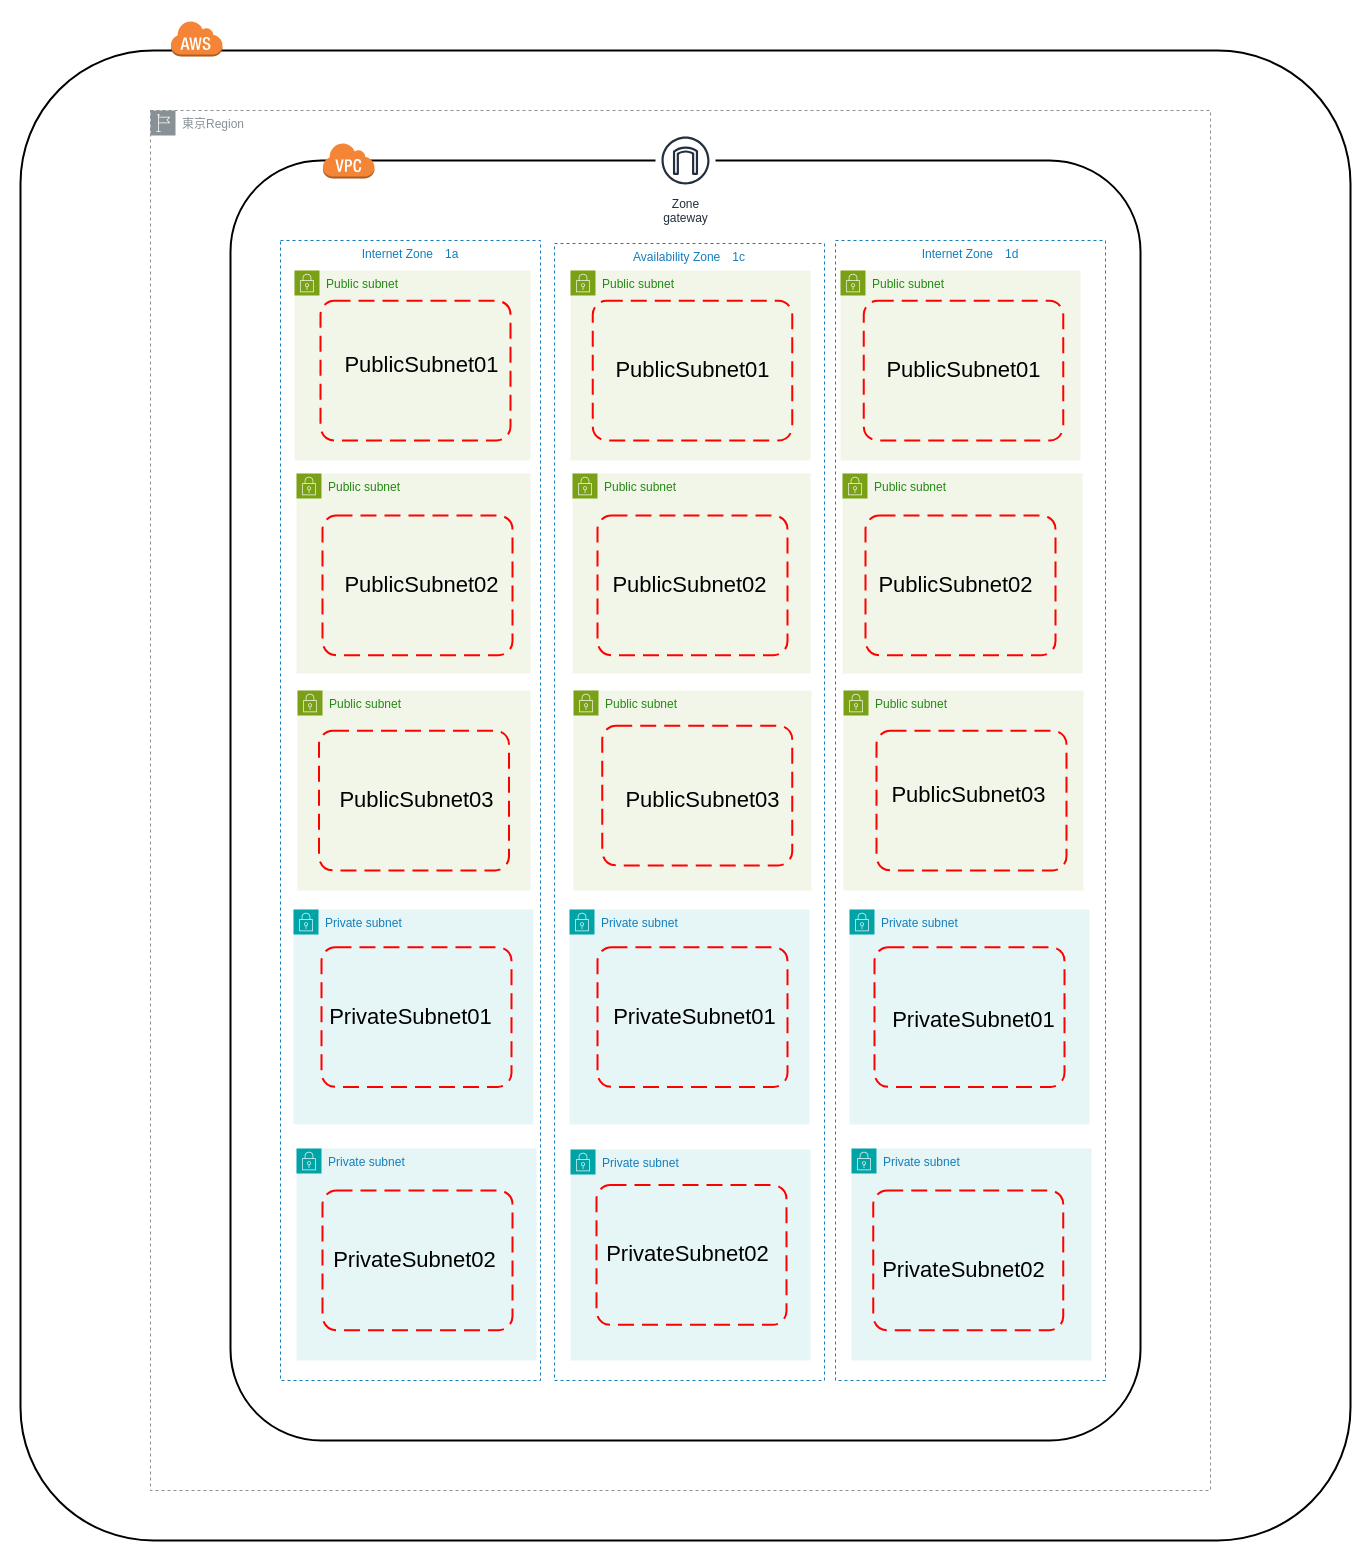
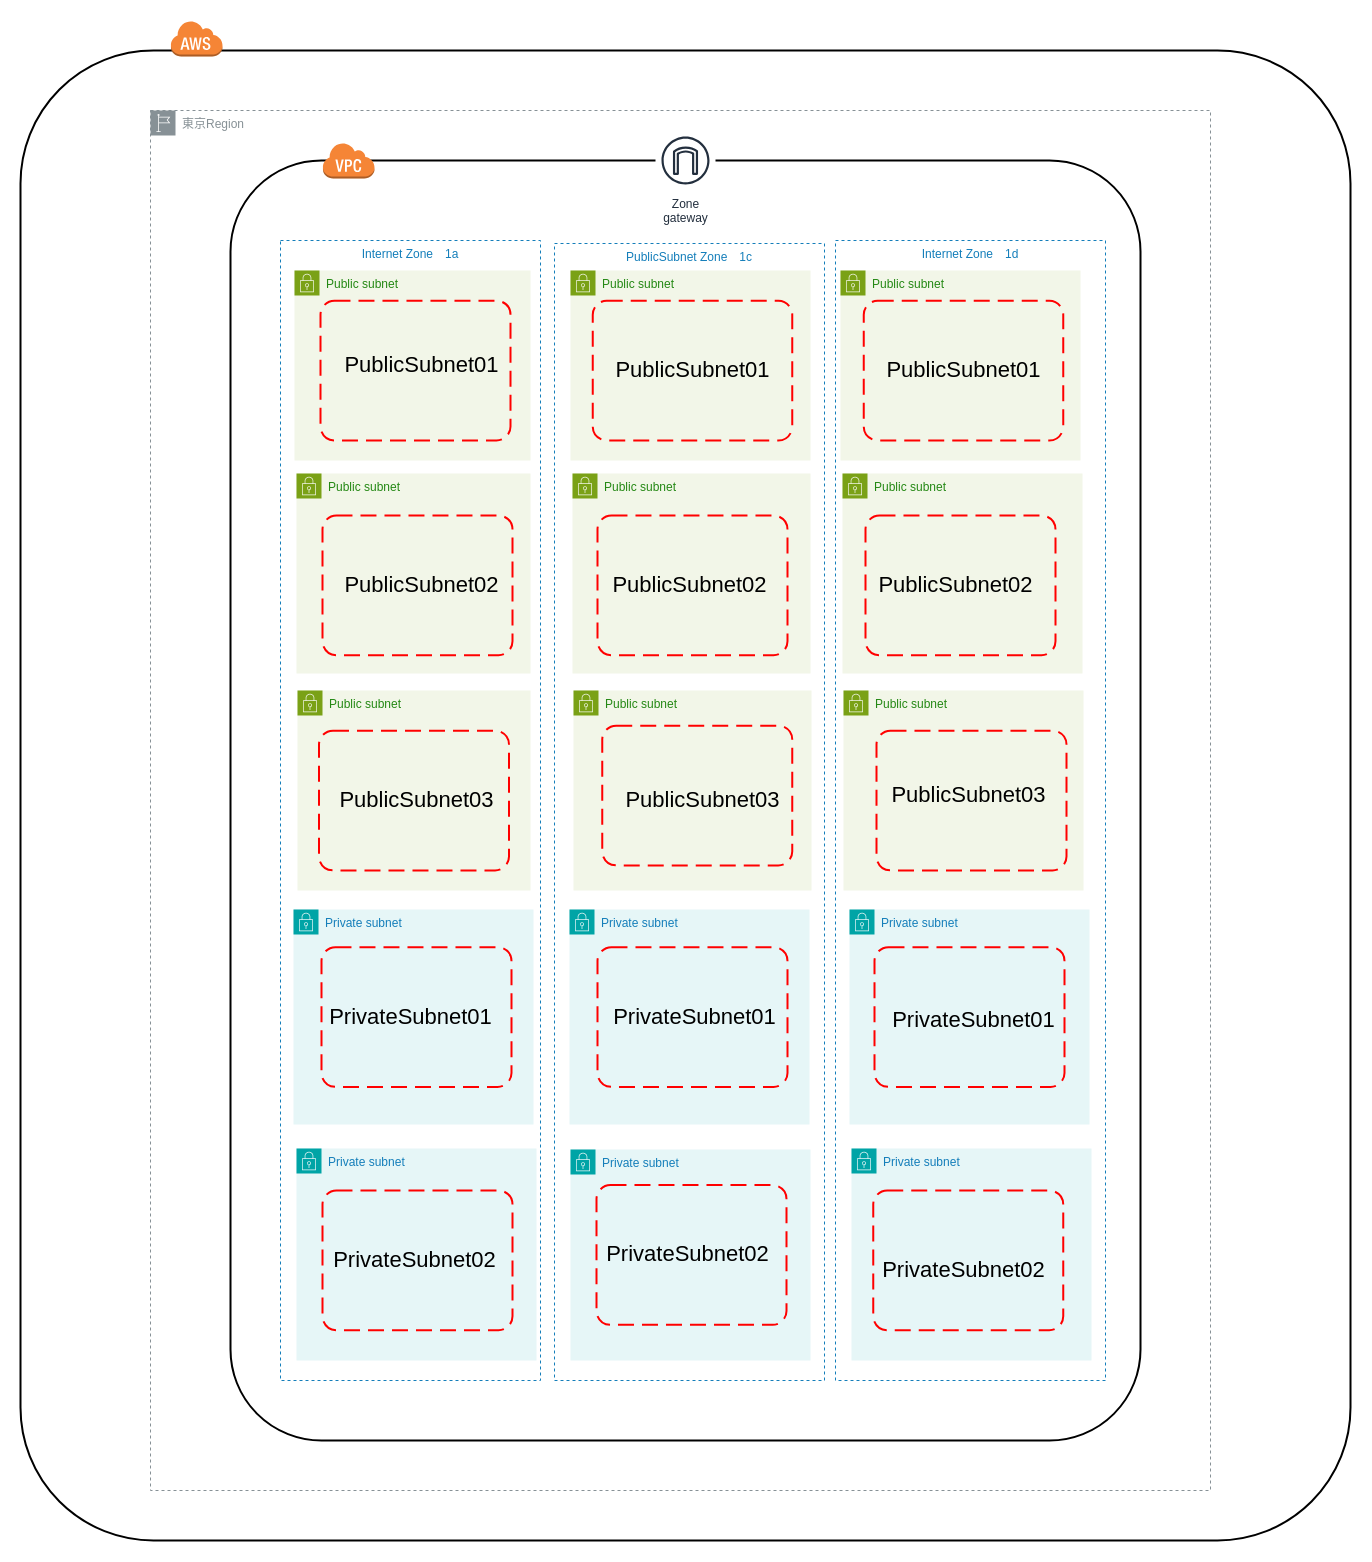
node "Availability Zone 1c": label "Availability Zone 1c" -> "PublicSubnet Zone 1c"
